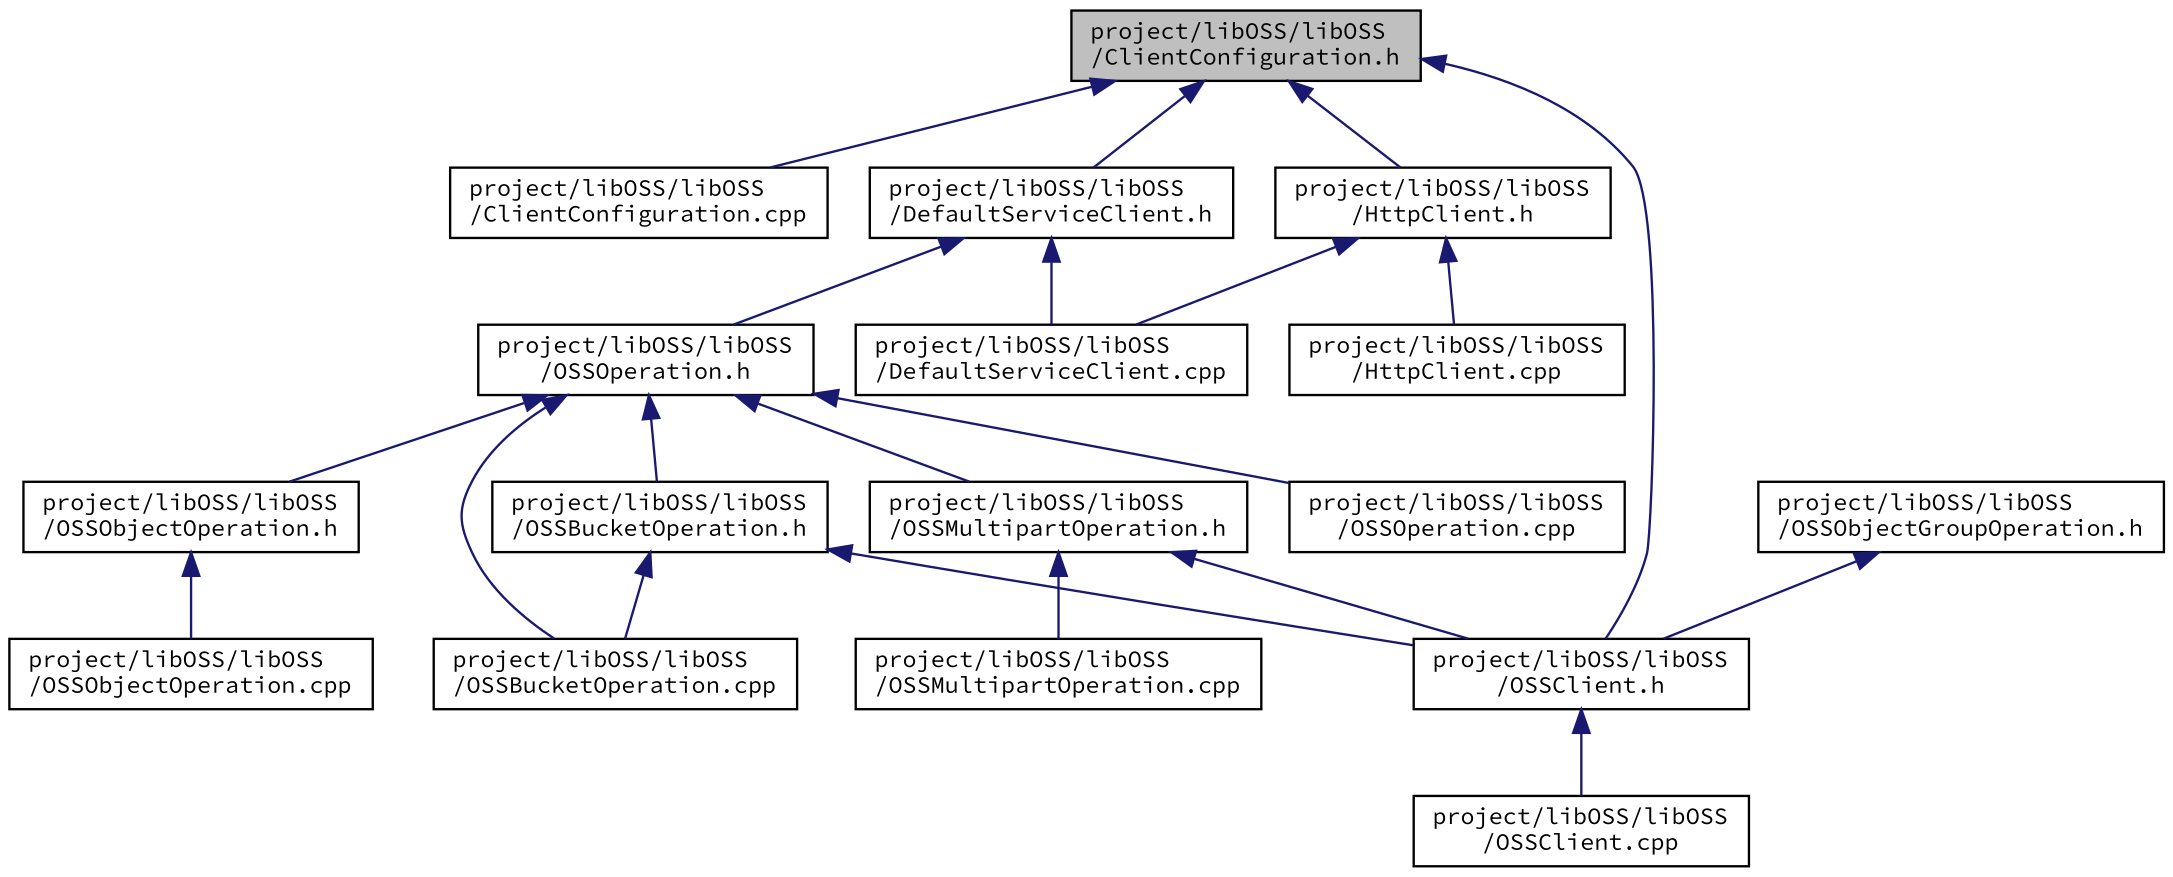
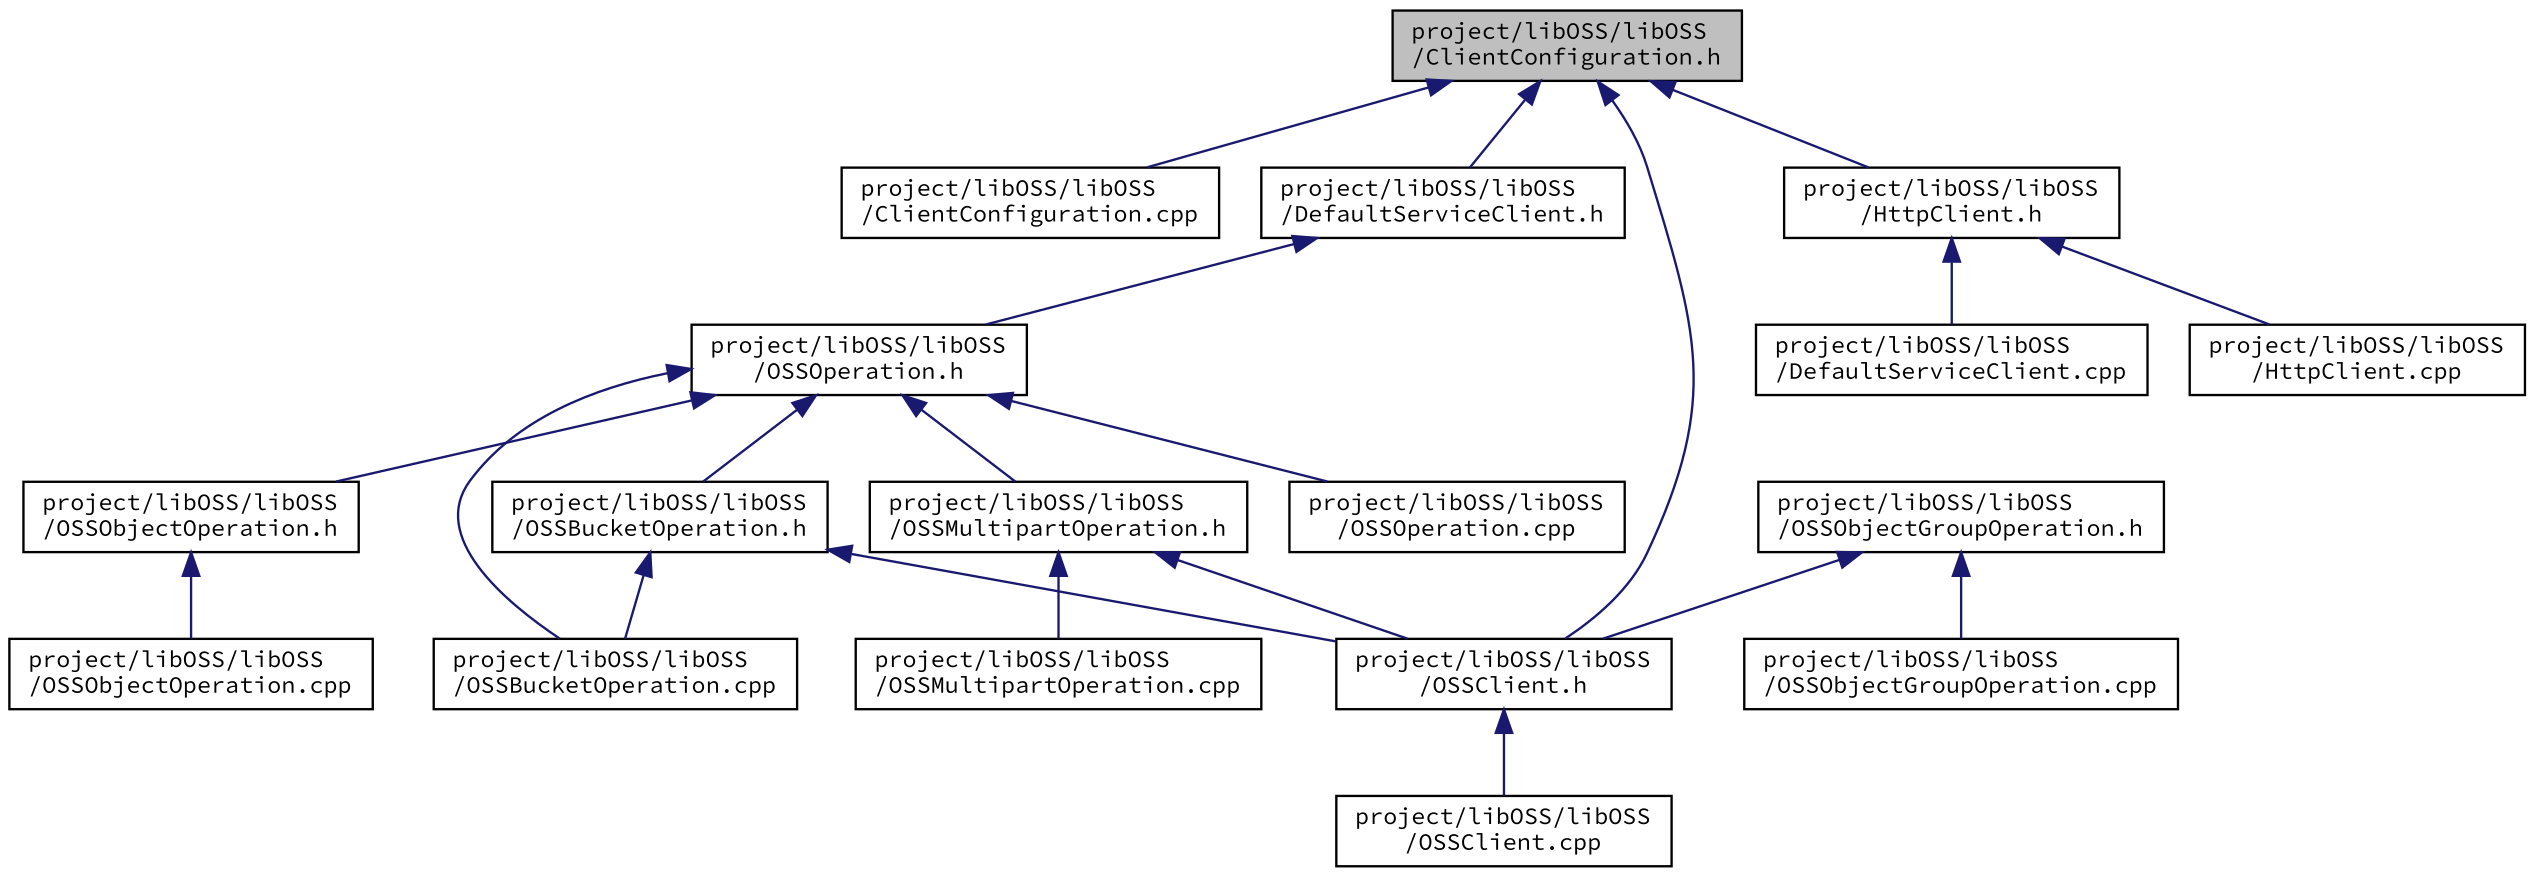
edge "project/libOSS/libOSS /DefaultServiceClient.cpp" -> "project/libOSS/libOSS /DefaultServiceClient.h": removed
node "project/libOSS/libOSS /OSSObjectGroupOperation.cpp": added
